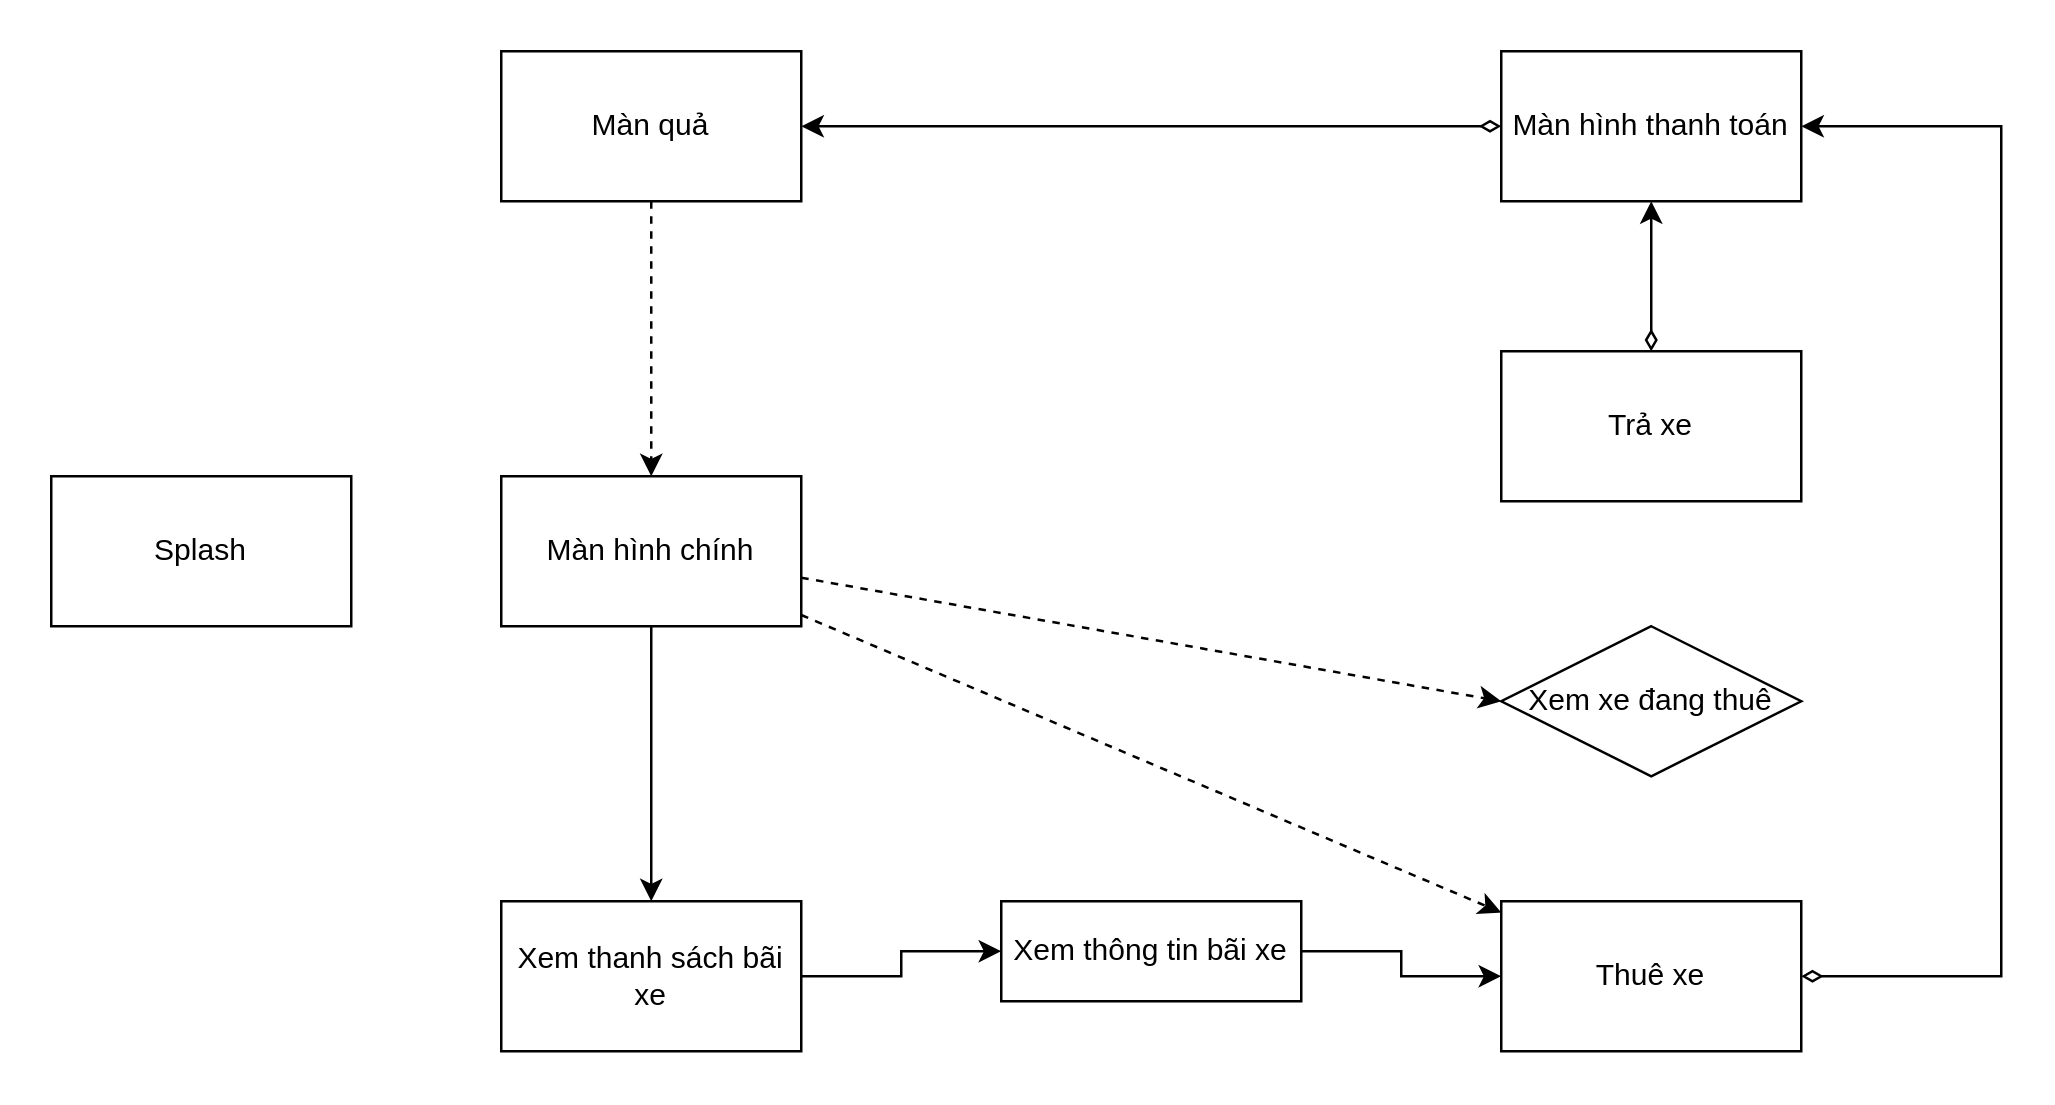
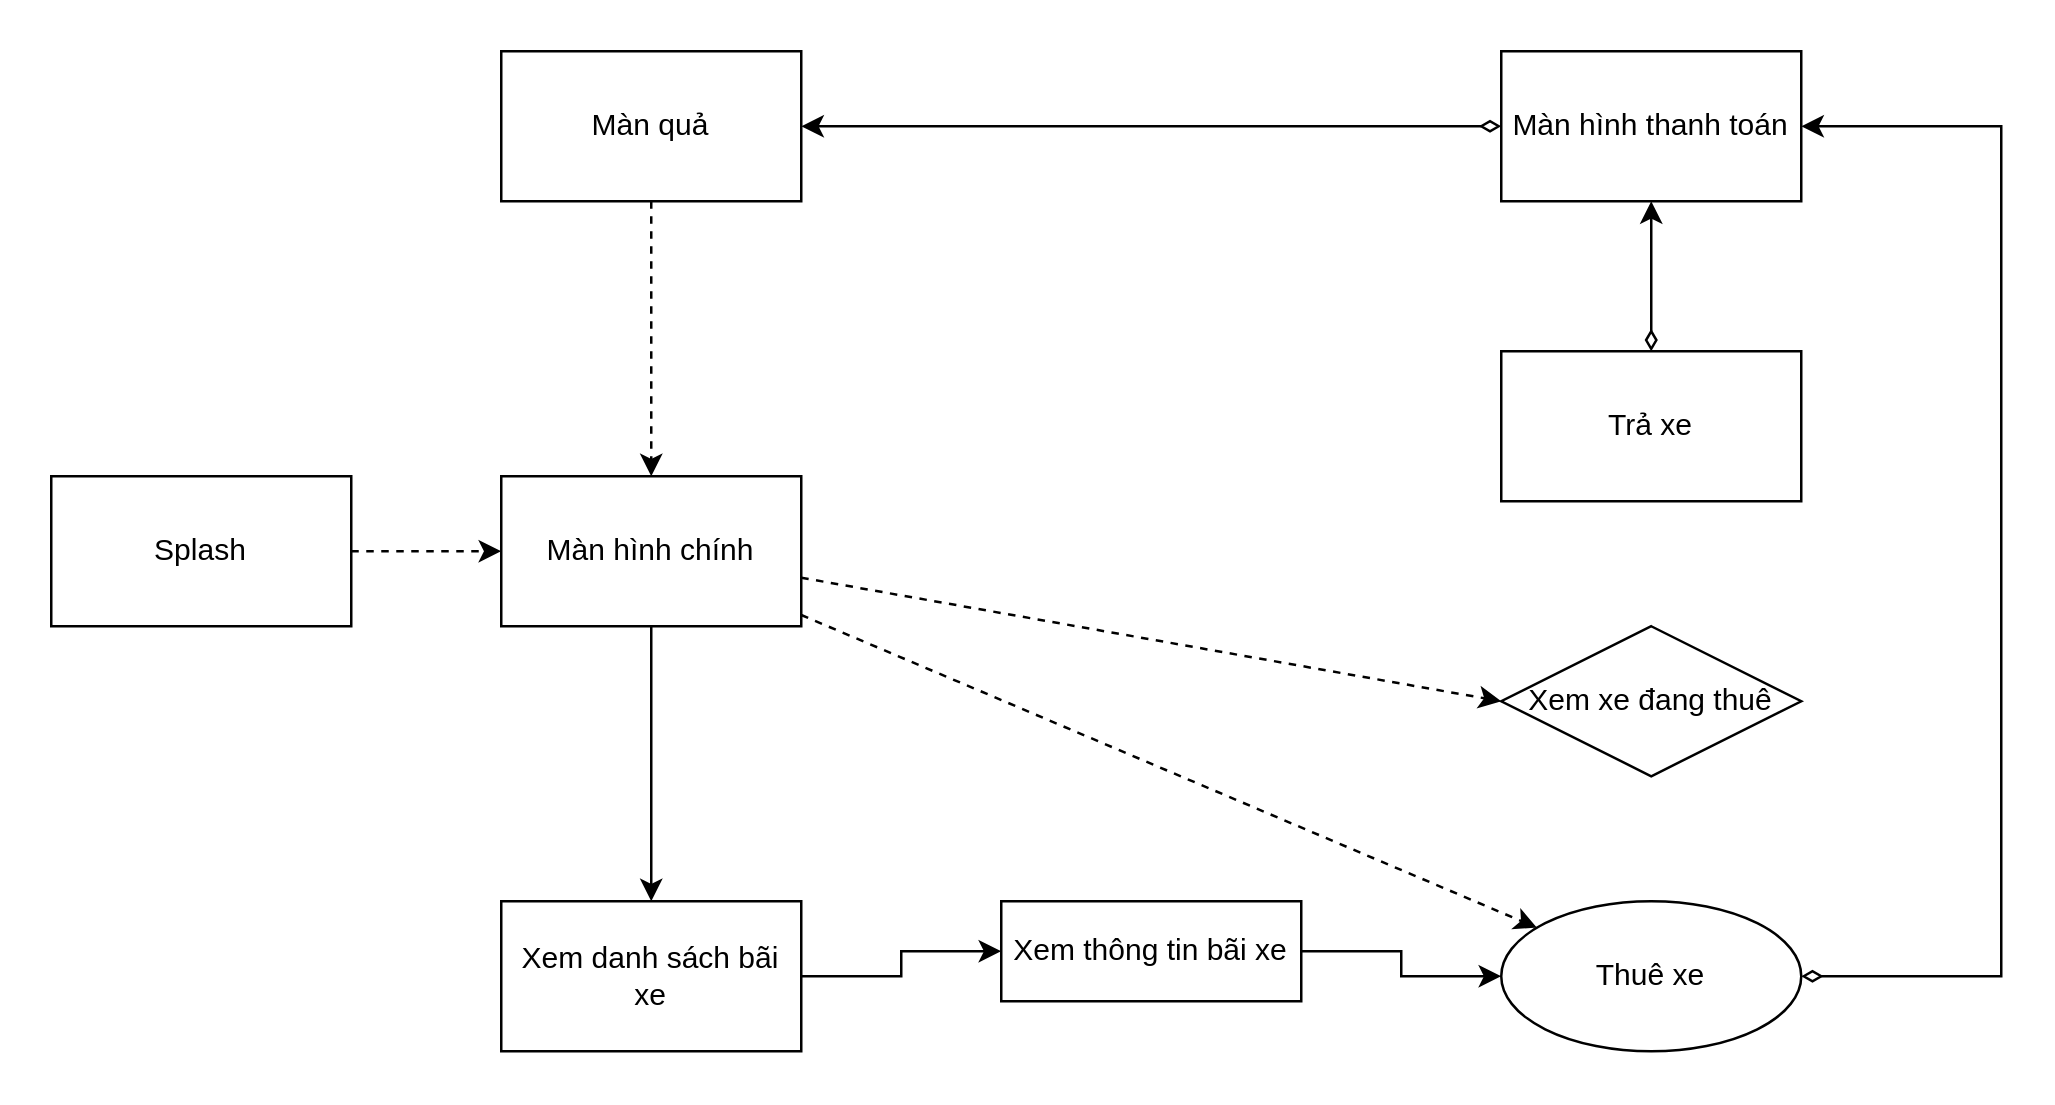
edge "Splash" -> "Màn hình chính": added
node "Xem thanh sách bãi xe": label "Xem thanh sách bãi xe" -> "Xem danh sách bãi xe"
node "Thuê xe": shape rectangle -> ellipse
